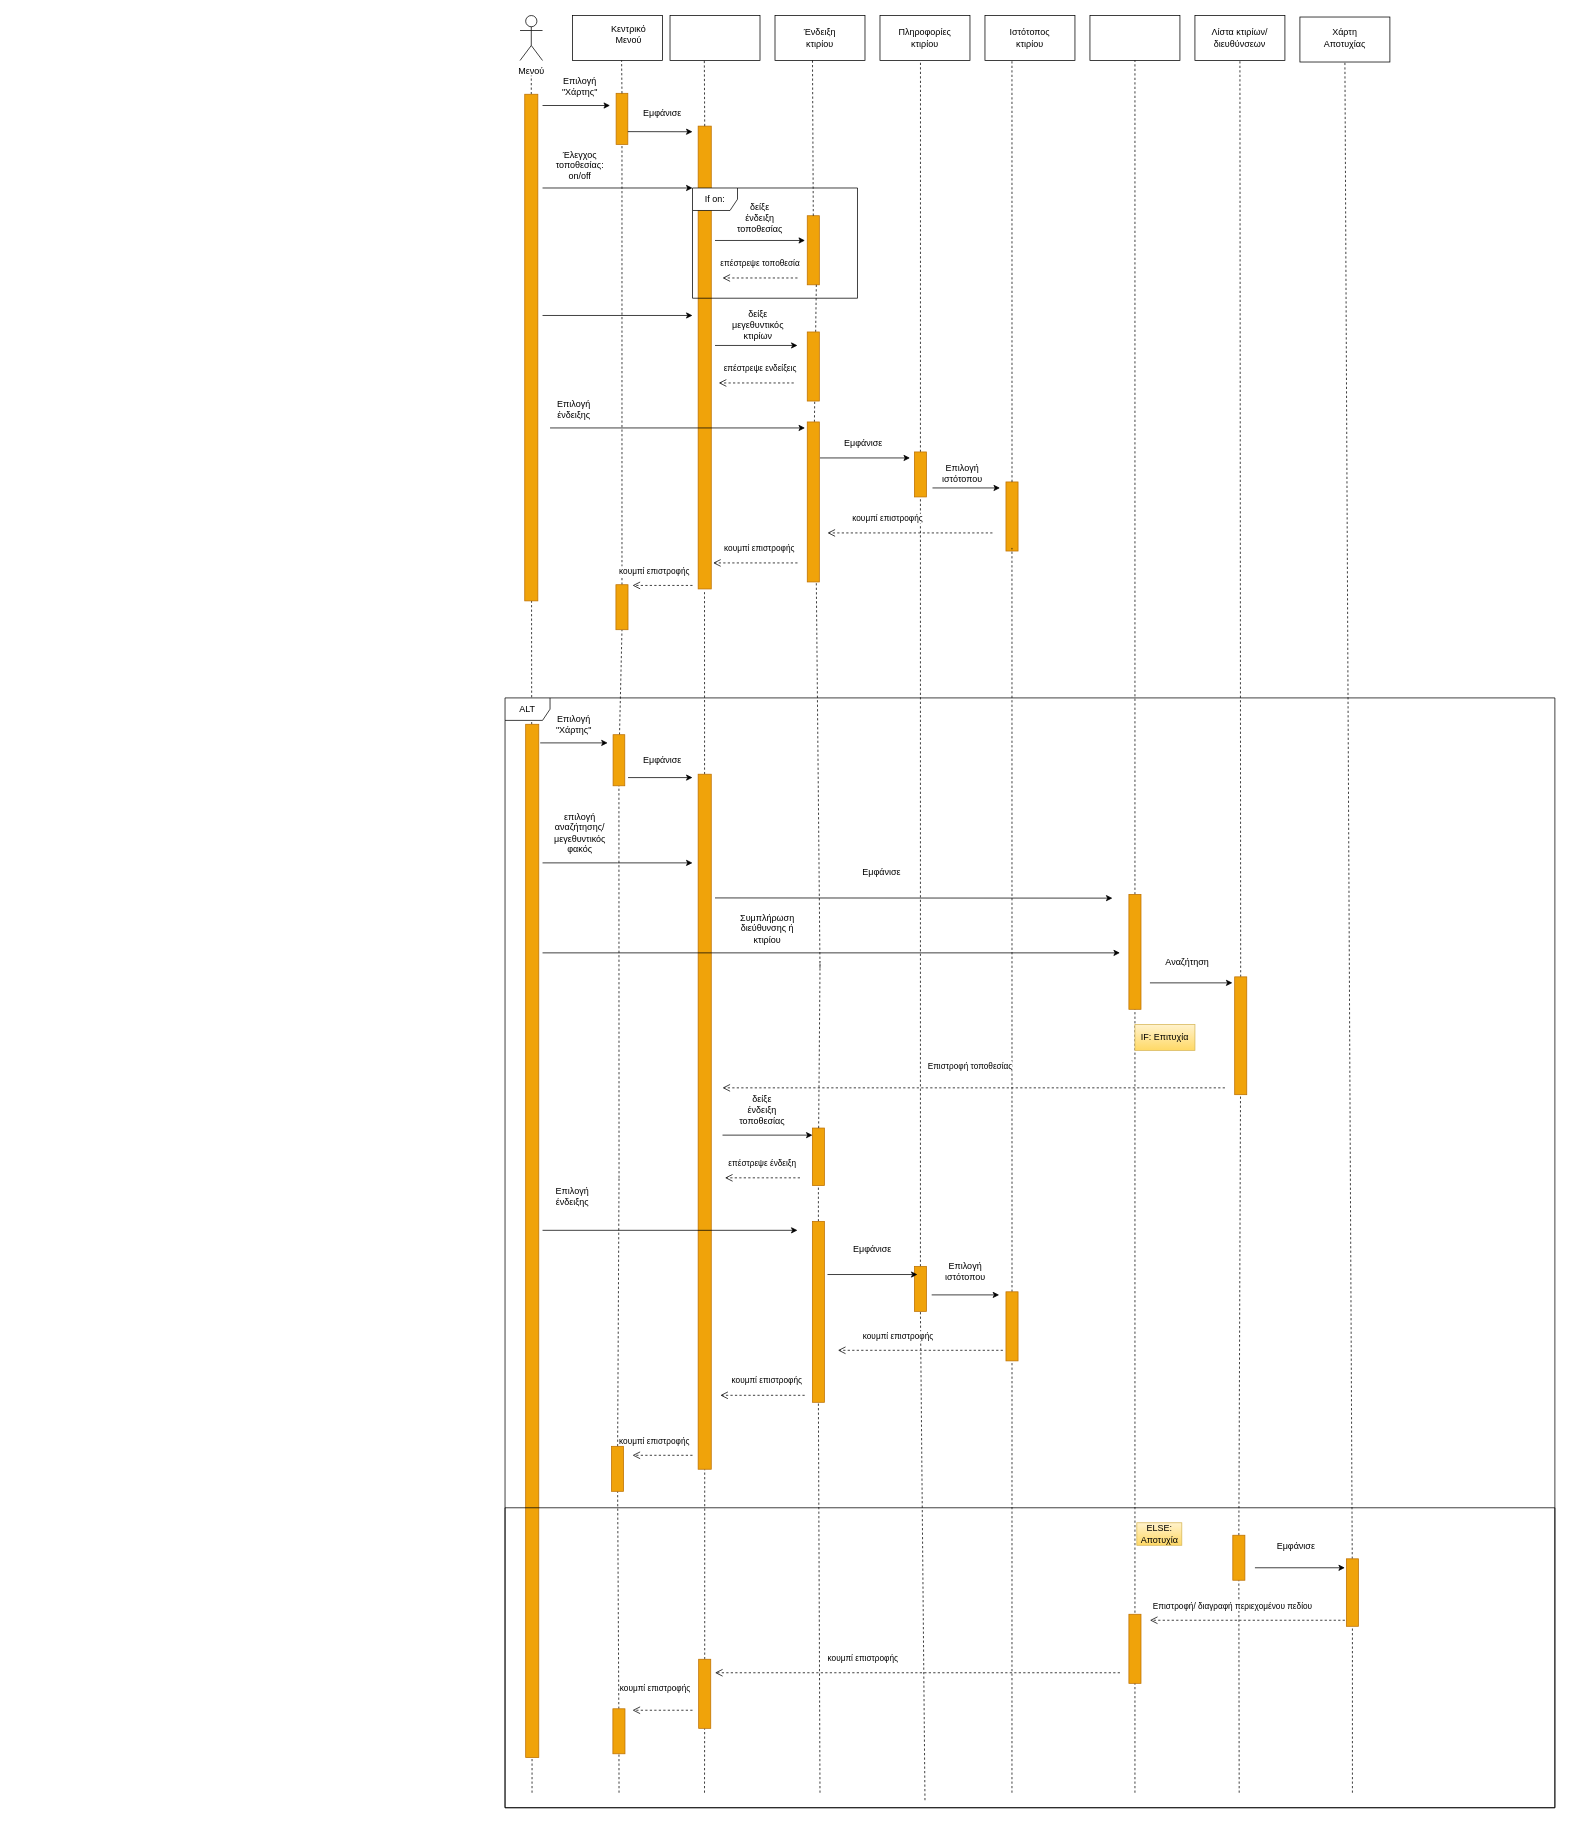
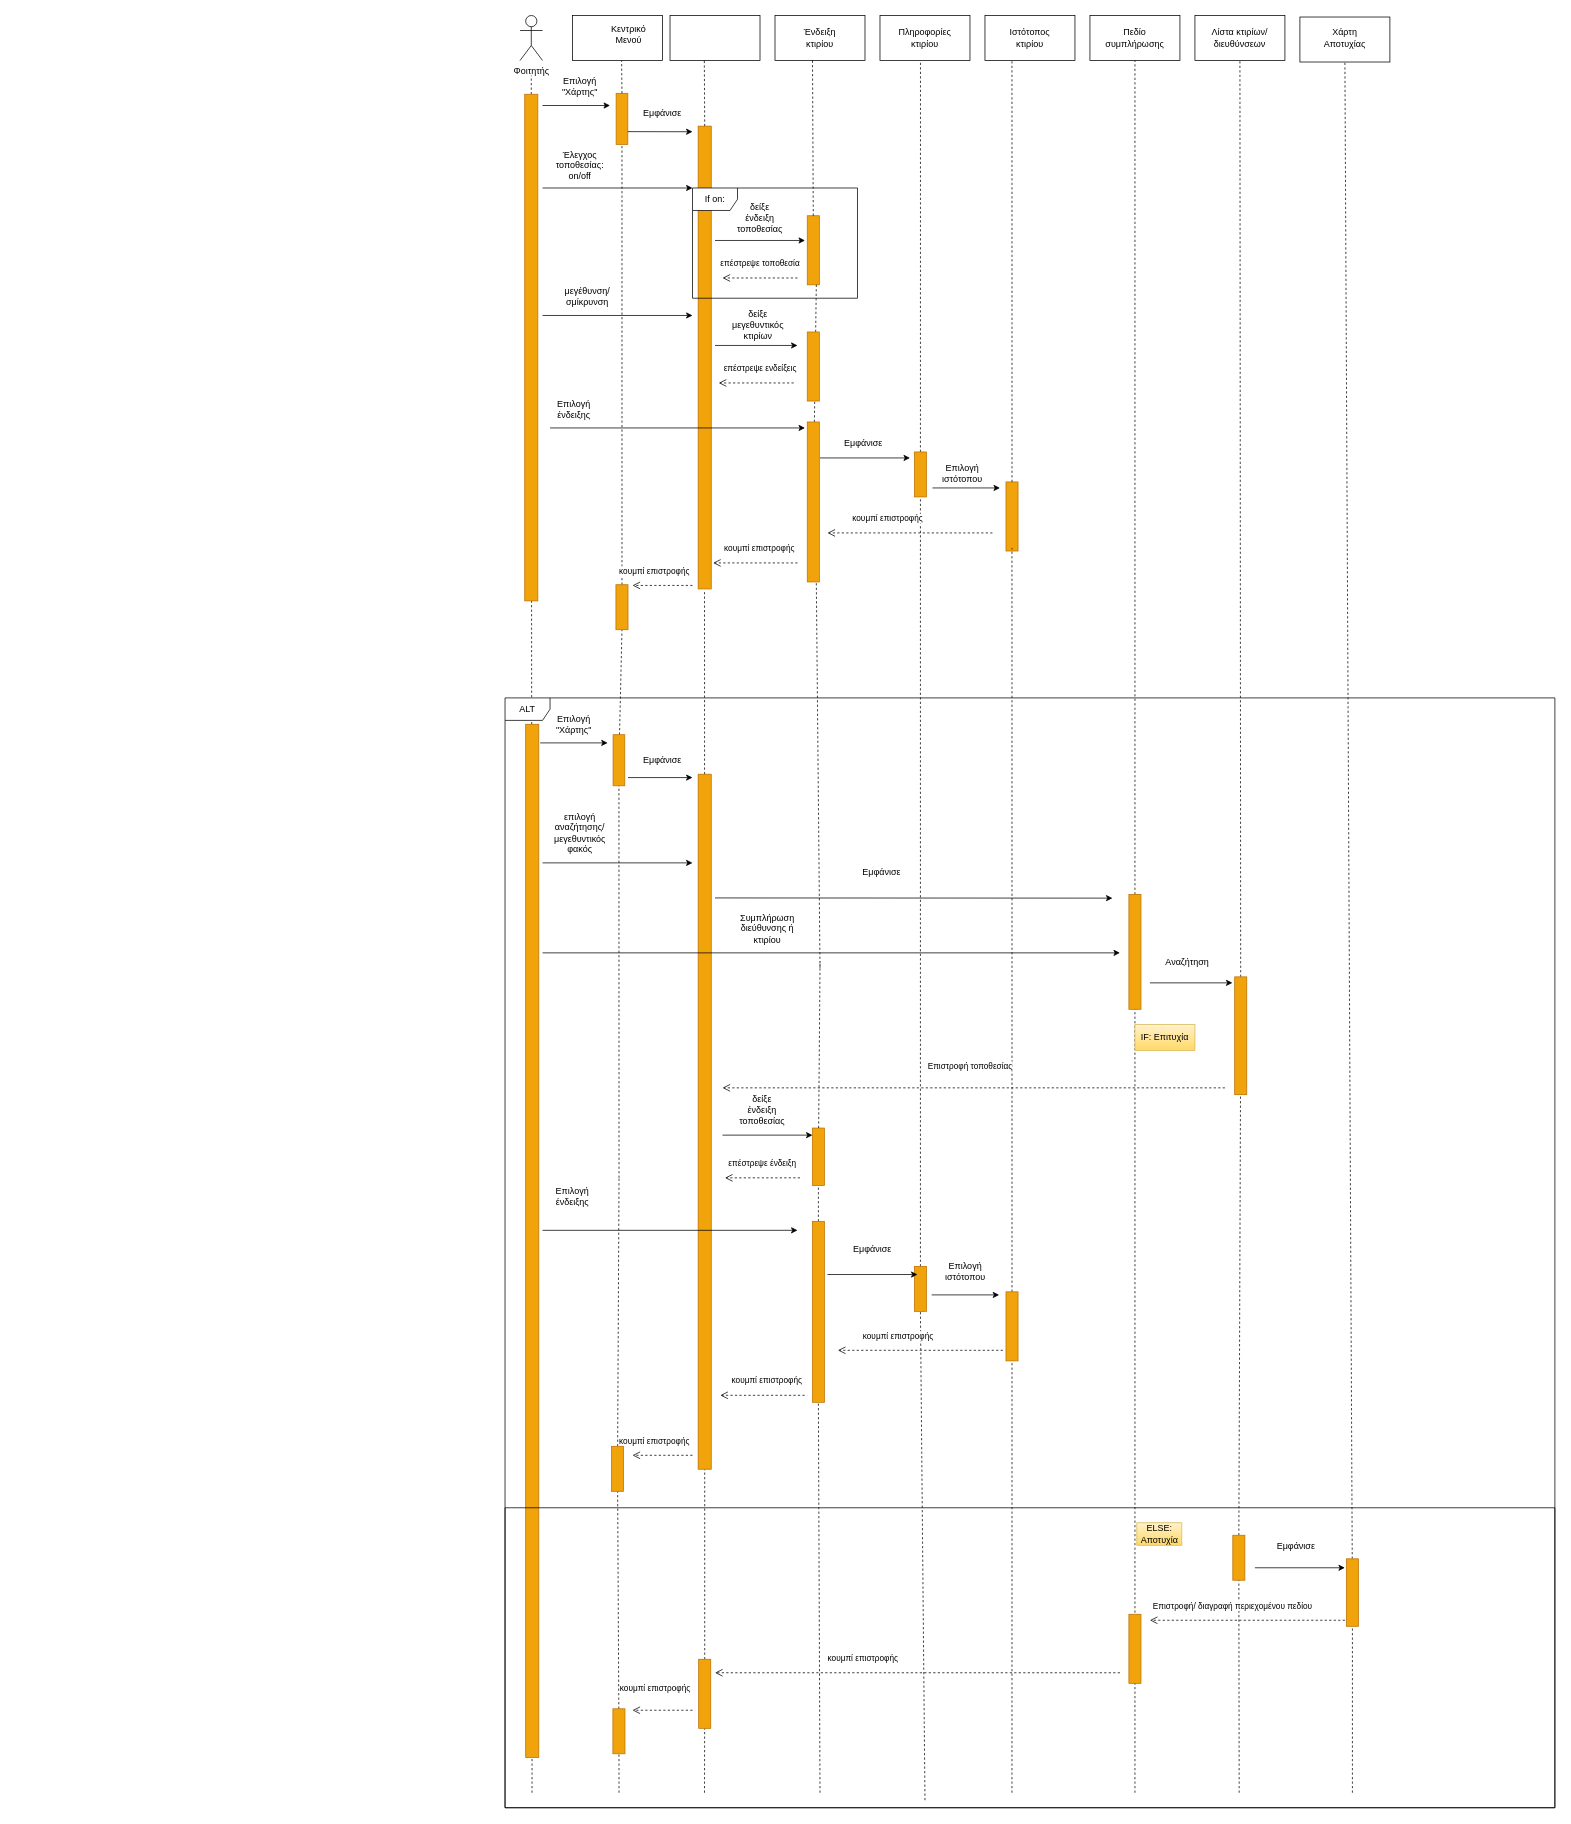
node "Πεδίο συμπλήρωσης": added
node "Μενού": label "Μενού" -> "Φοιτητής"
node "μεγέθυνση/σμίκρυνση": added
